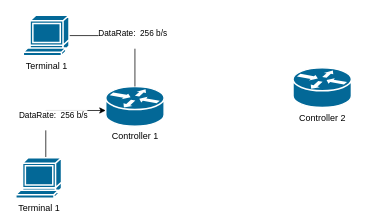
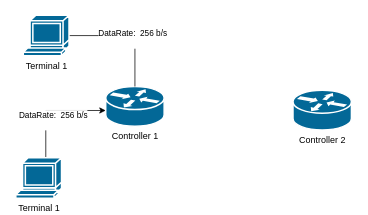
node "Controller 2": moved (322, 88) -> (322, 110)
